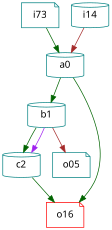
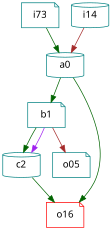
node "b1": shape cylinder -> note
